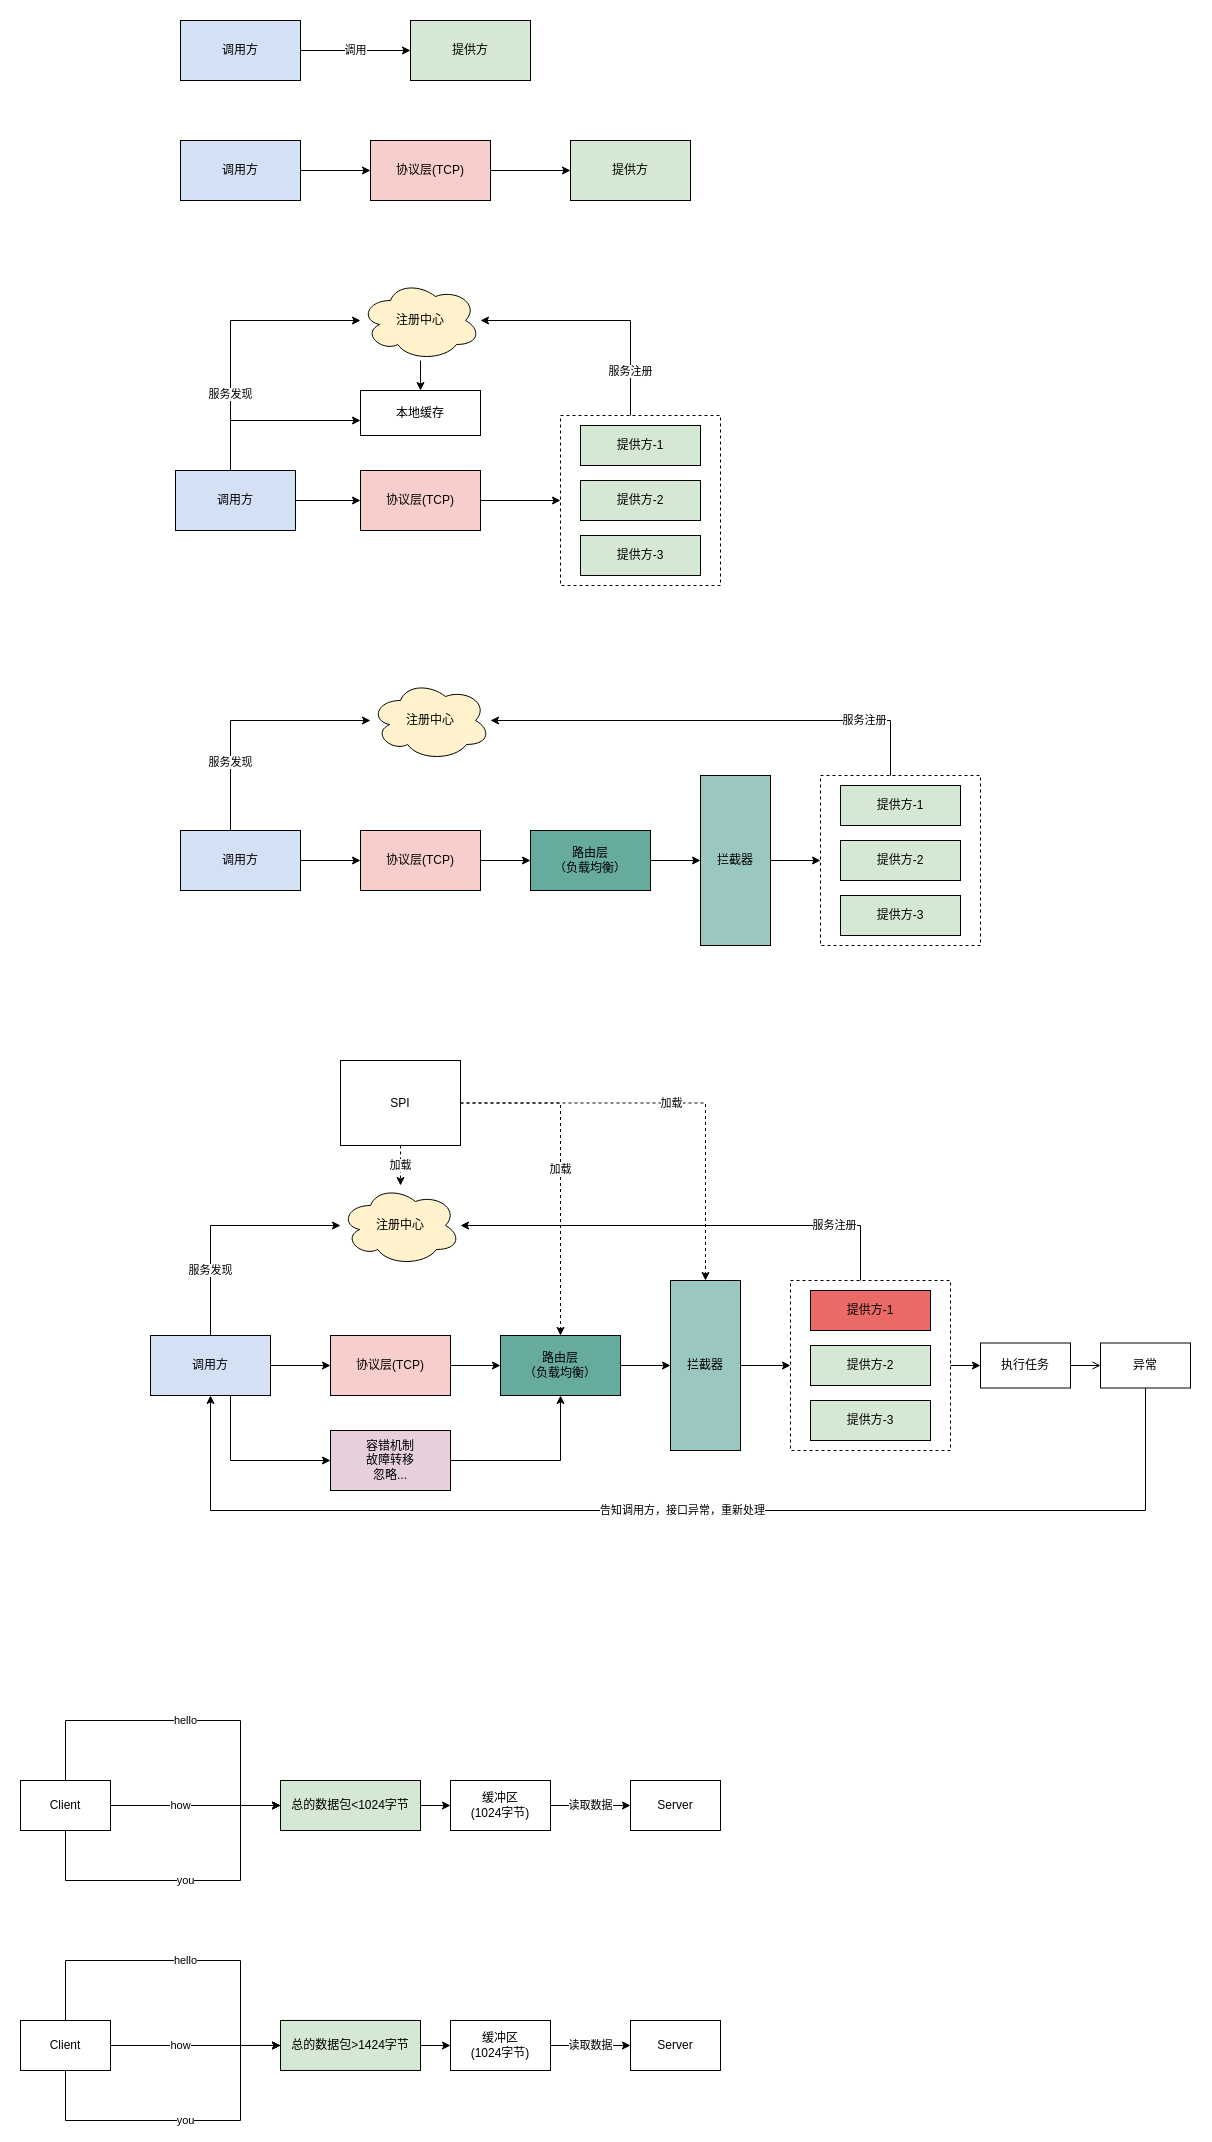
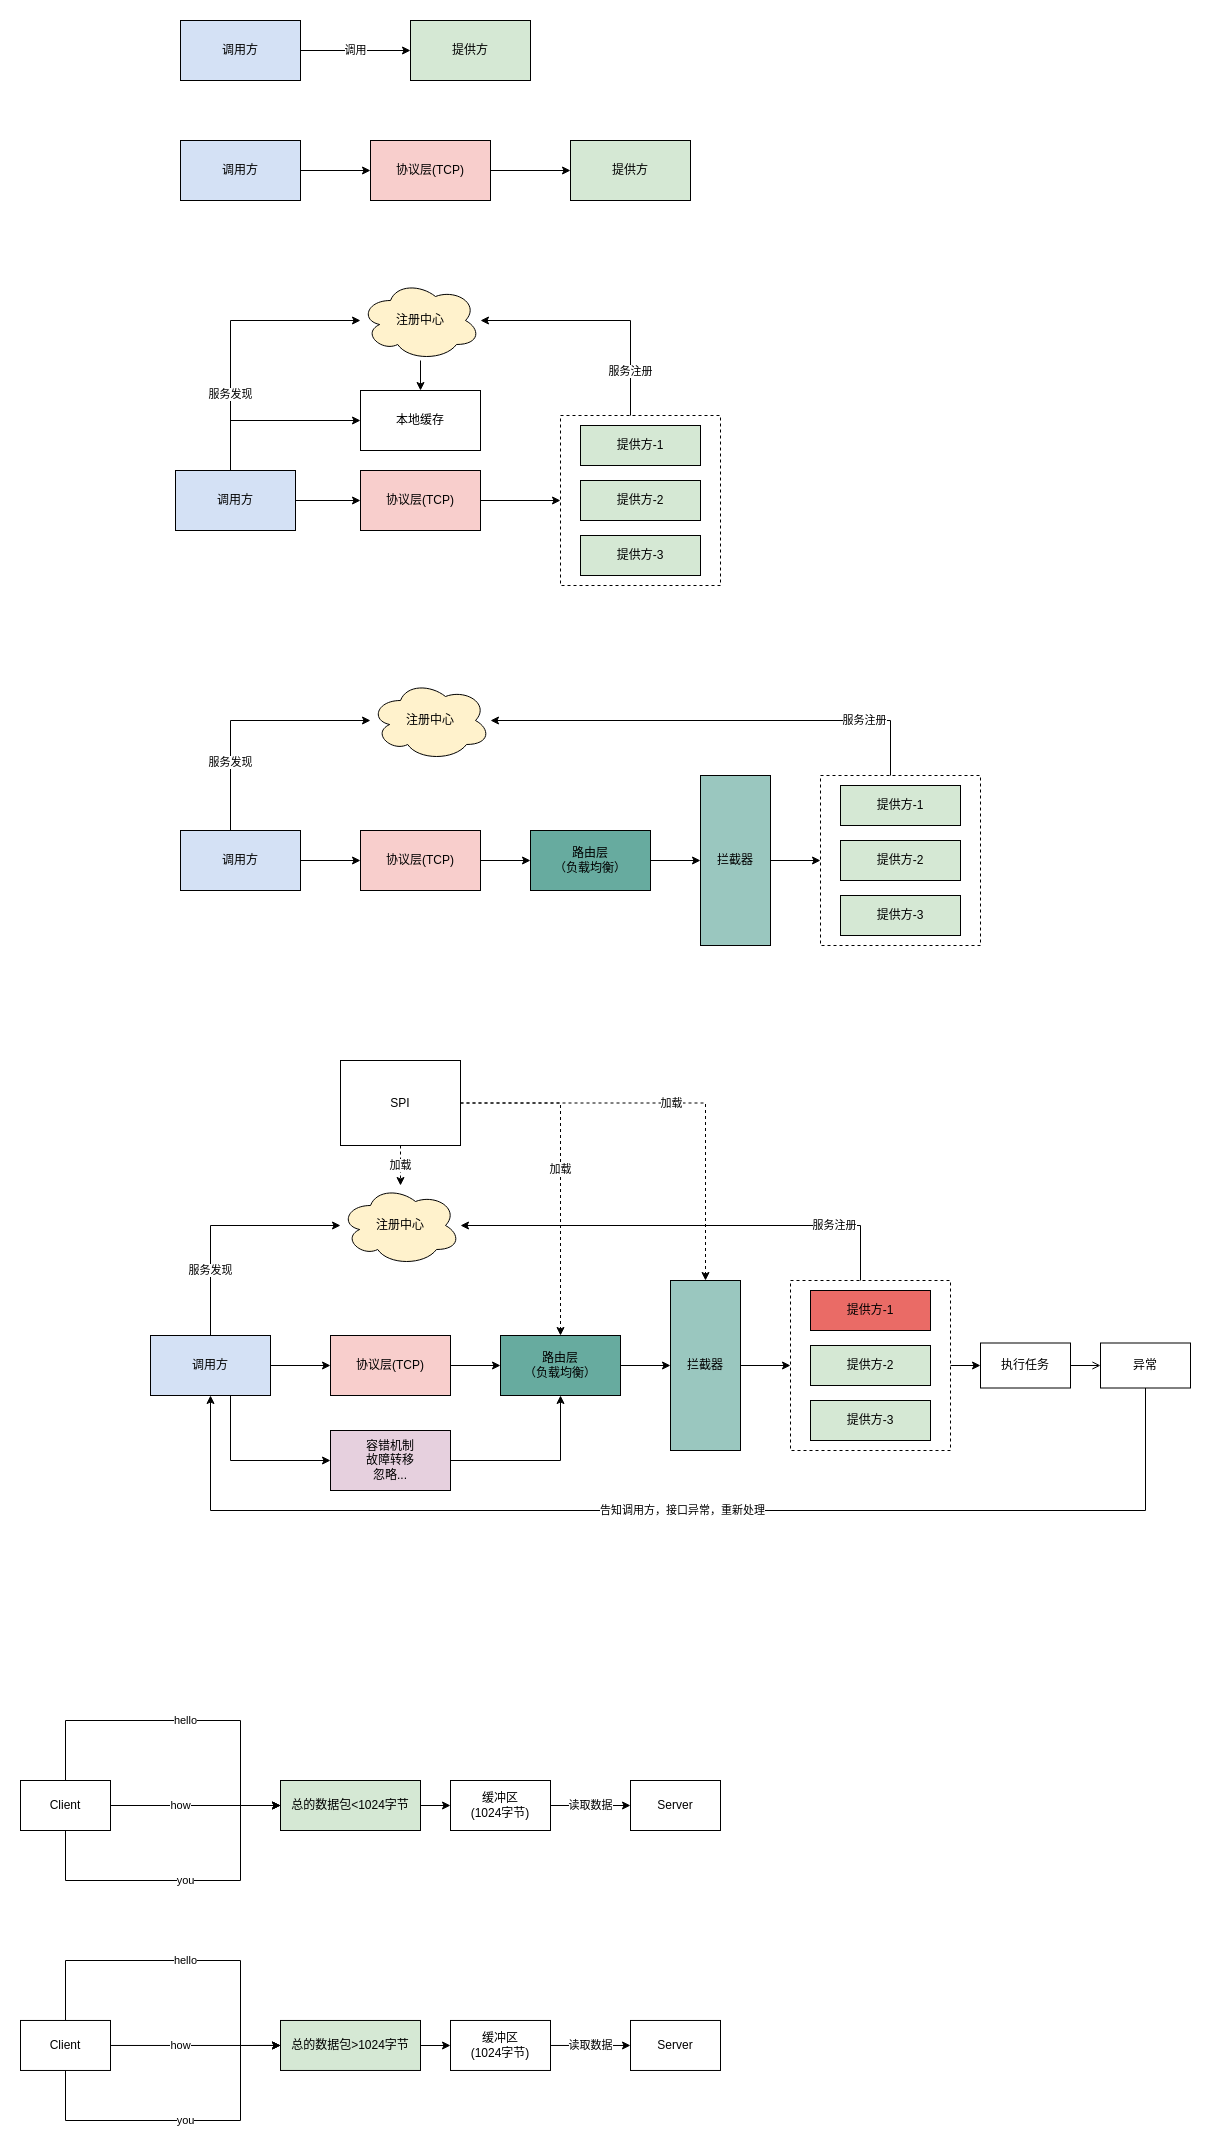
node "本地缓存": size 120x45 -> 120x60
node "总的数据包>1424字节": label "总的数据包>1424字节" -> "总的数据包>1024字节"
